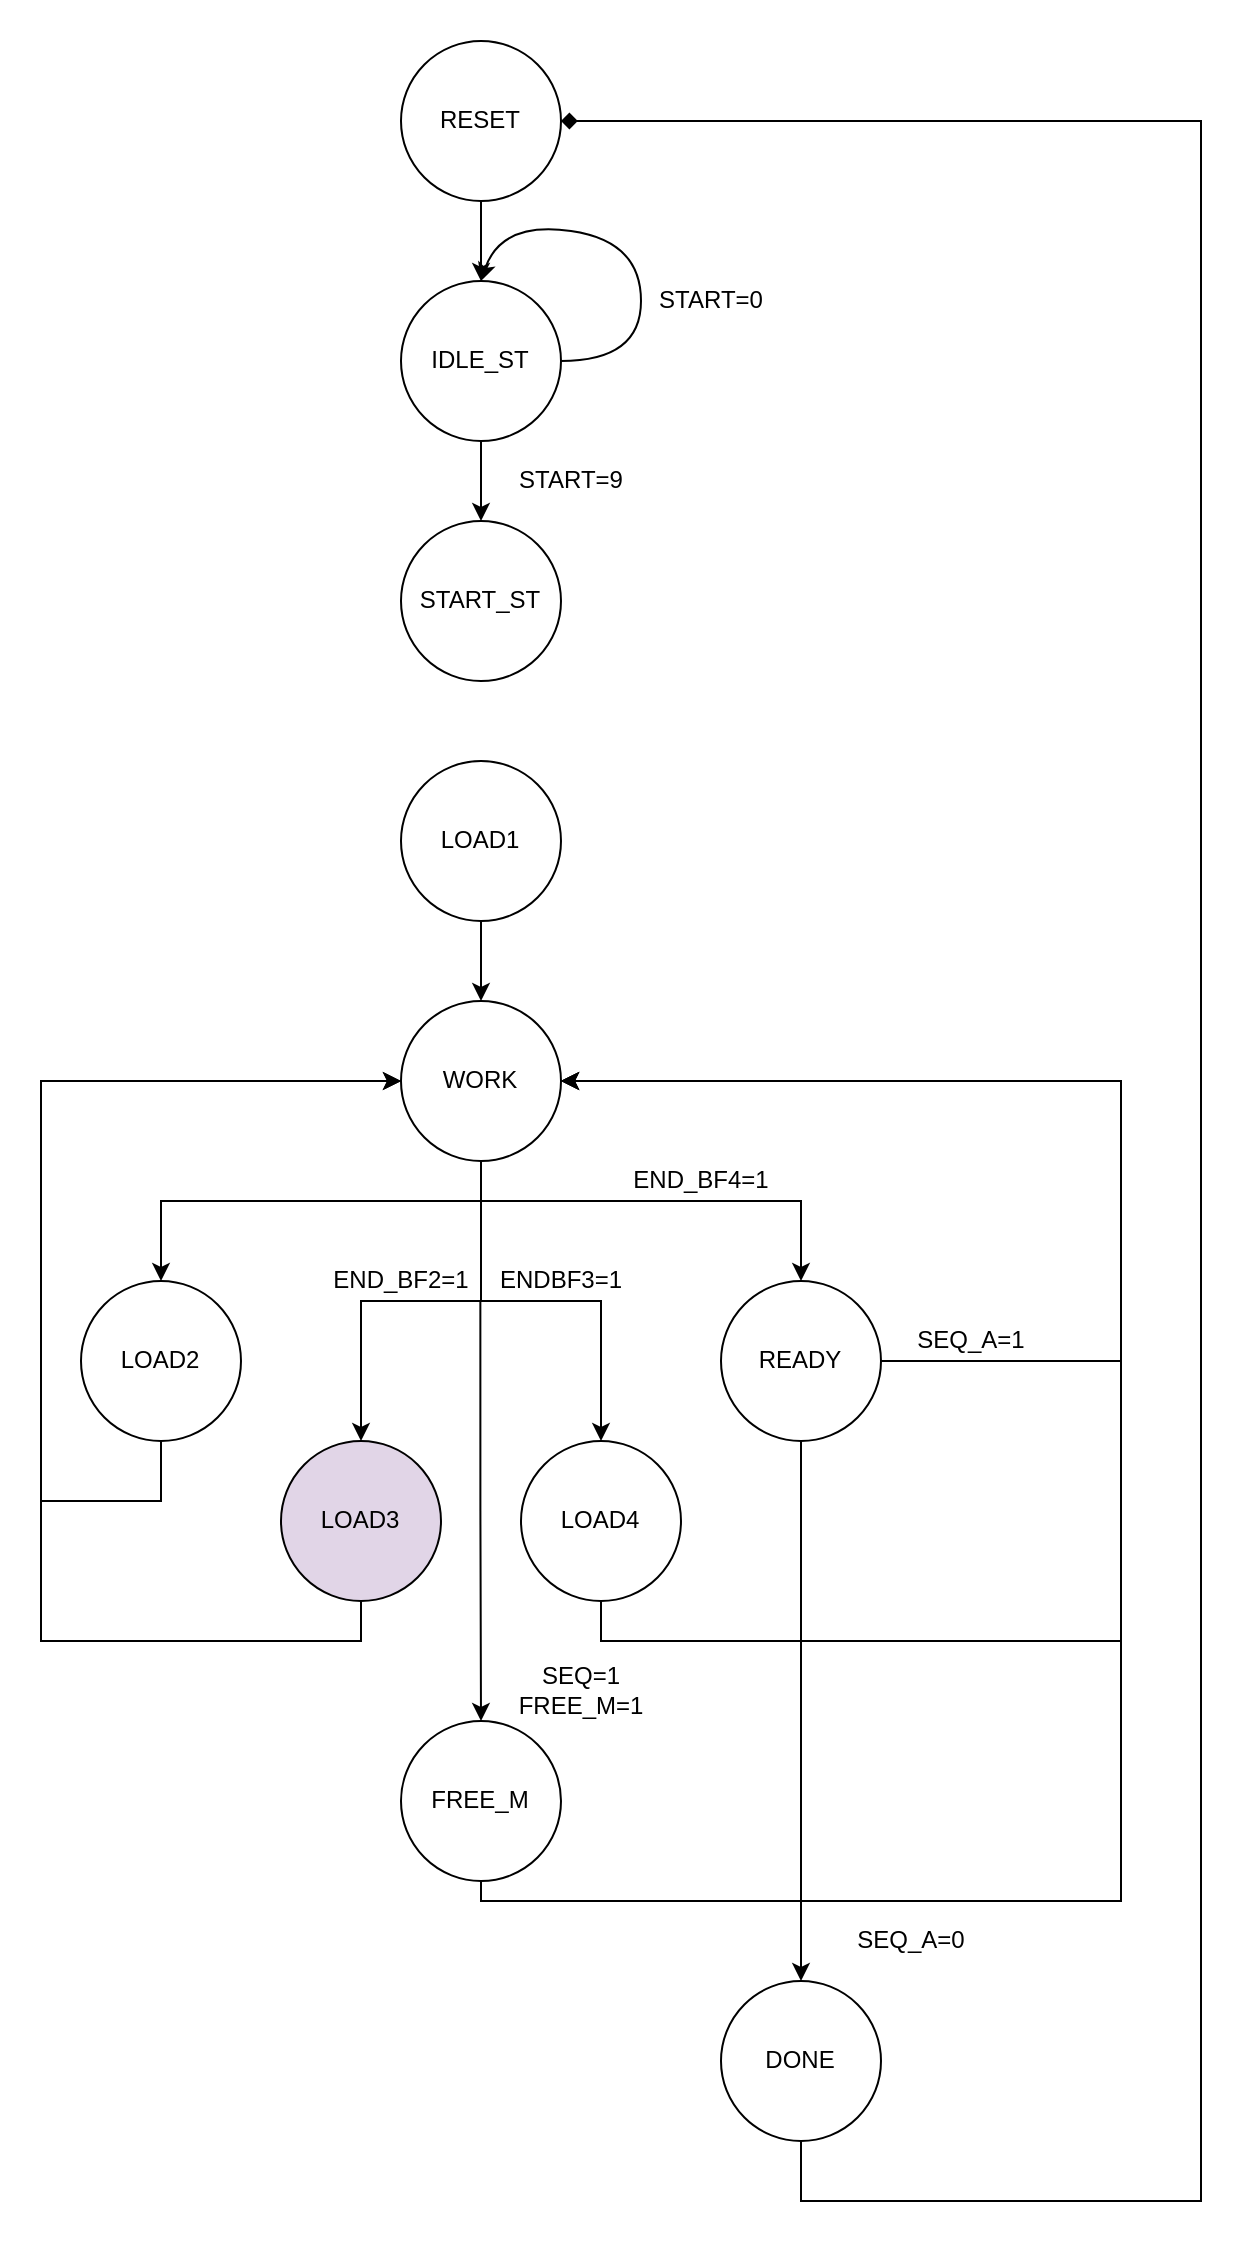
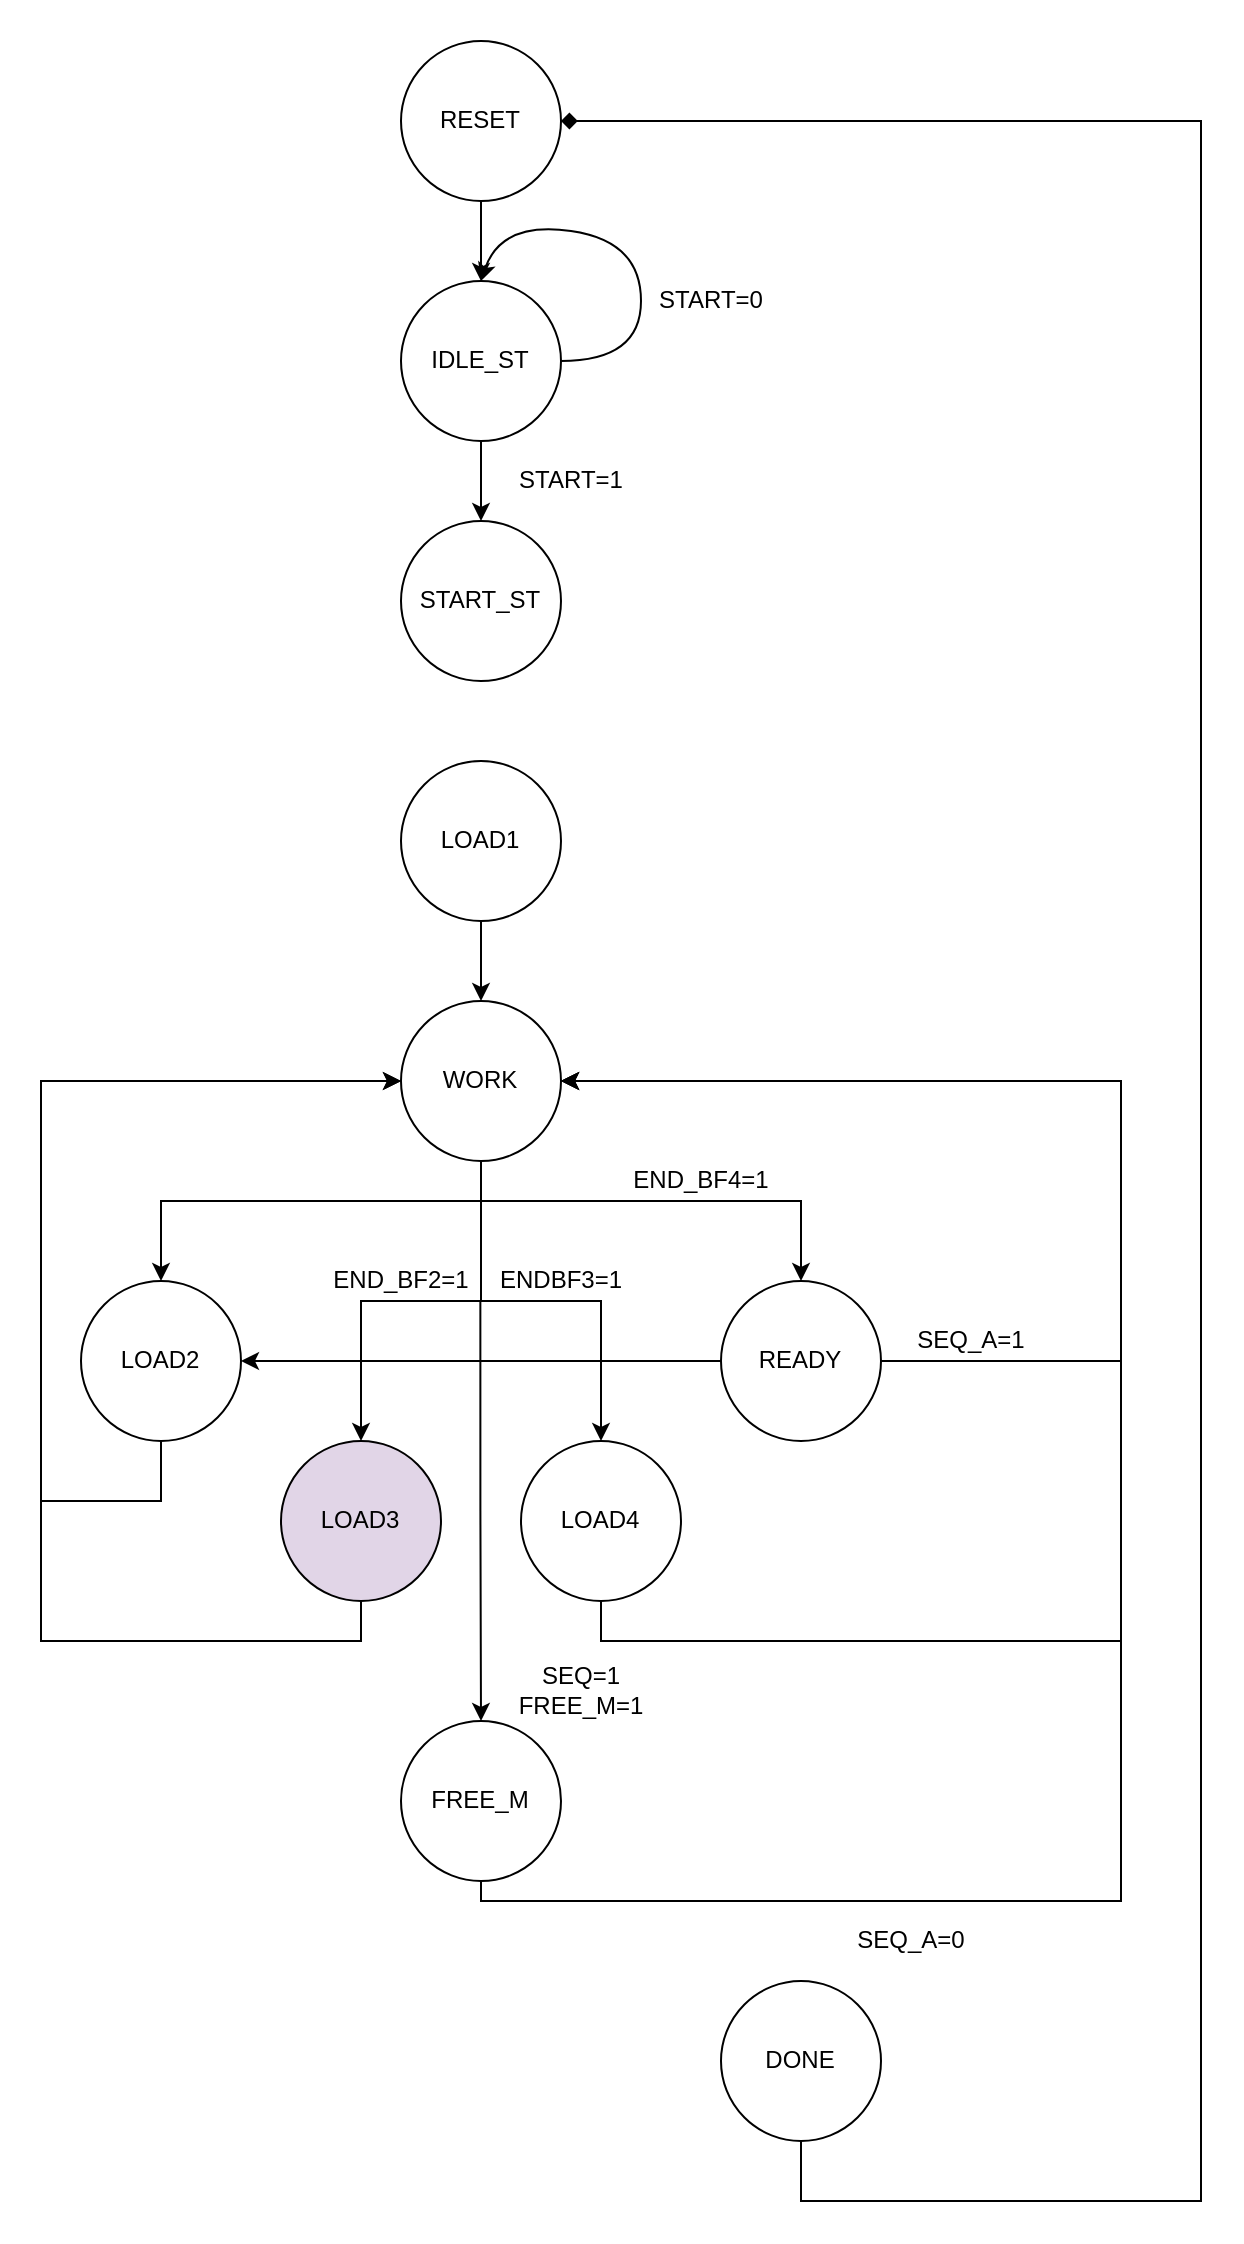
node "START=9": label "START=9" -> "START=1"
edge "READY" -> "DONE": now "READY" -> "LOAD2"
